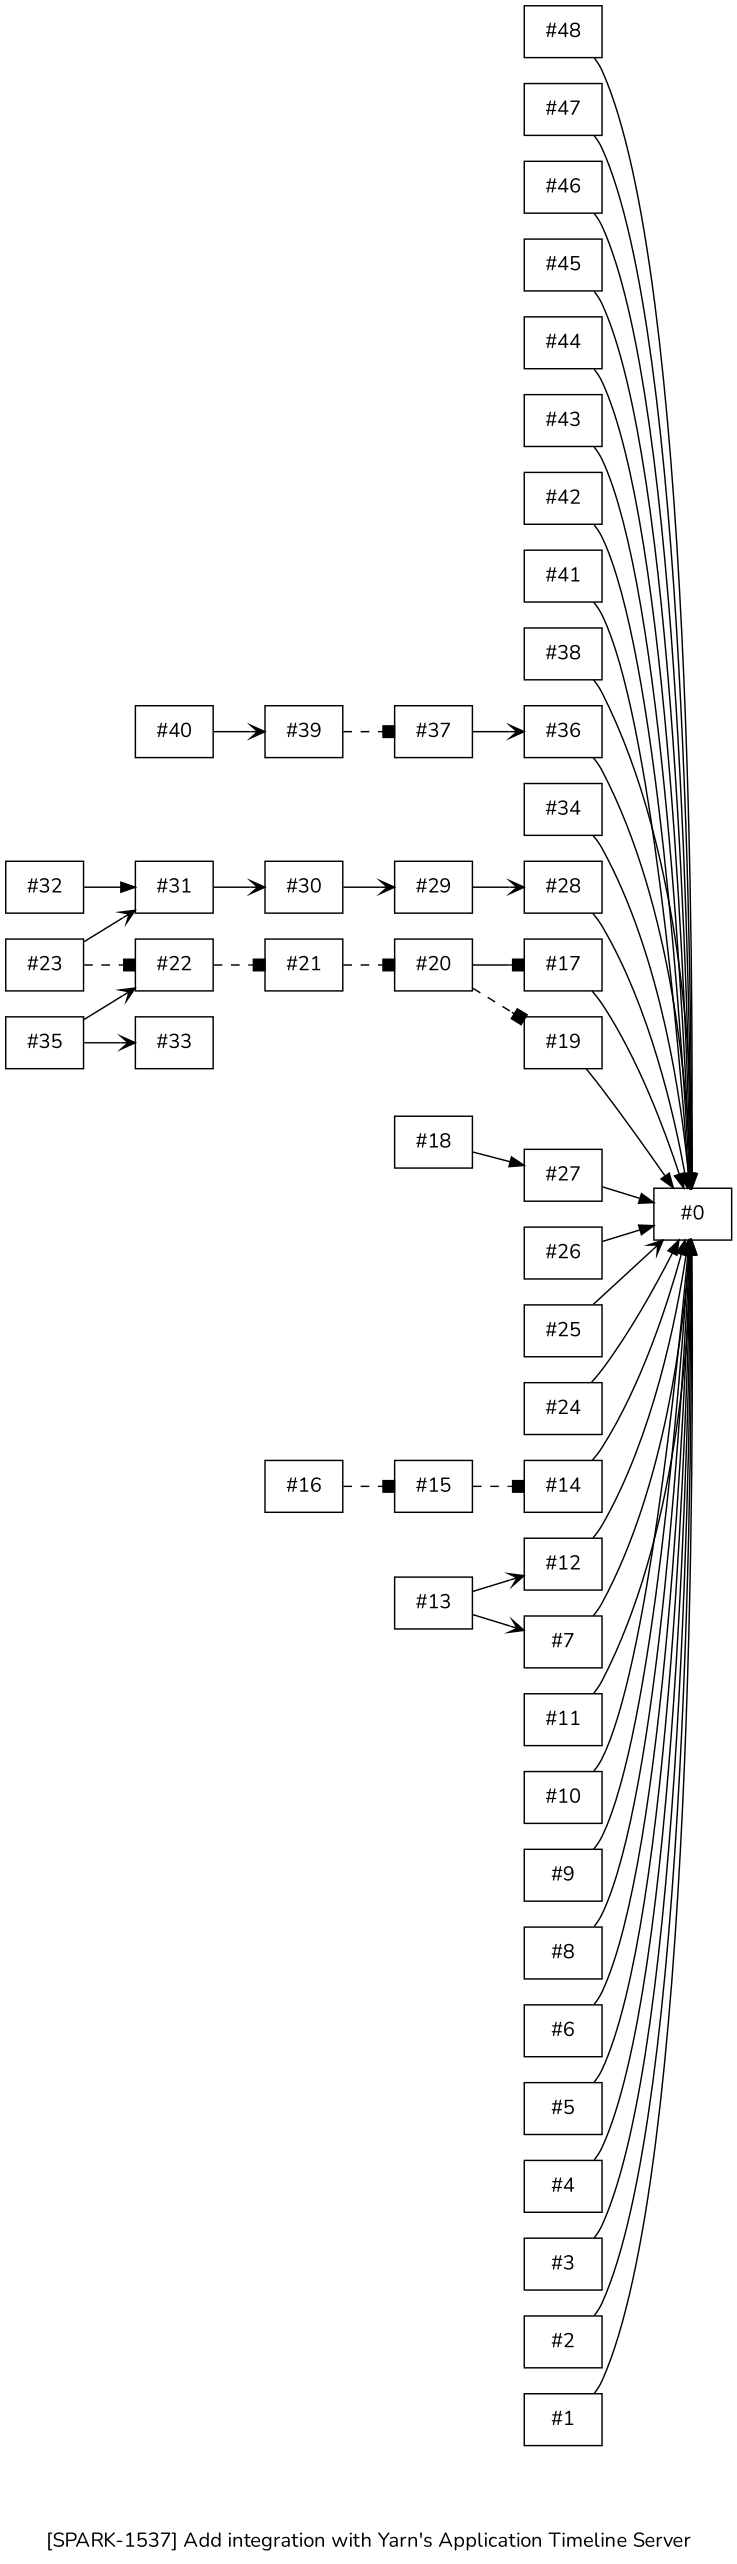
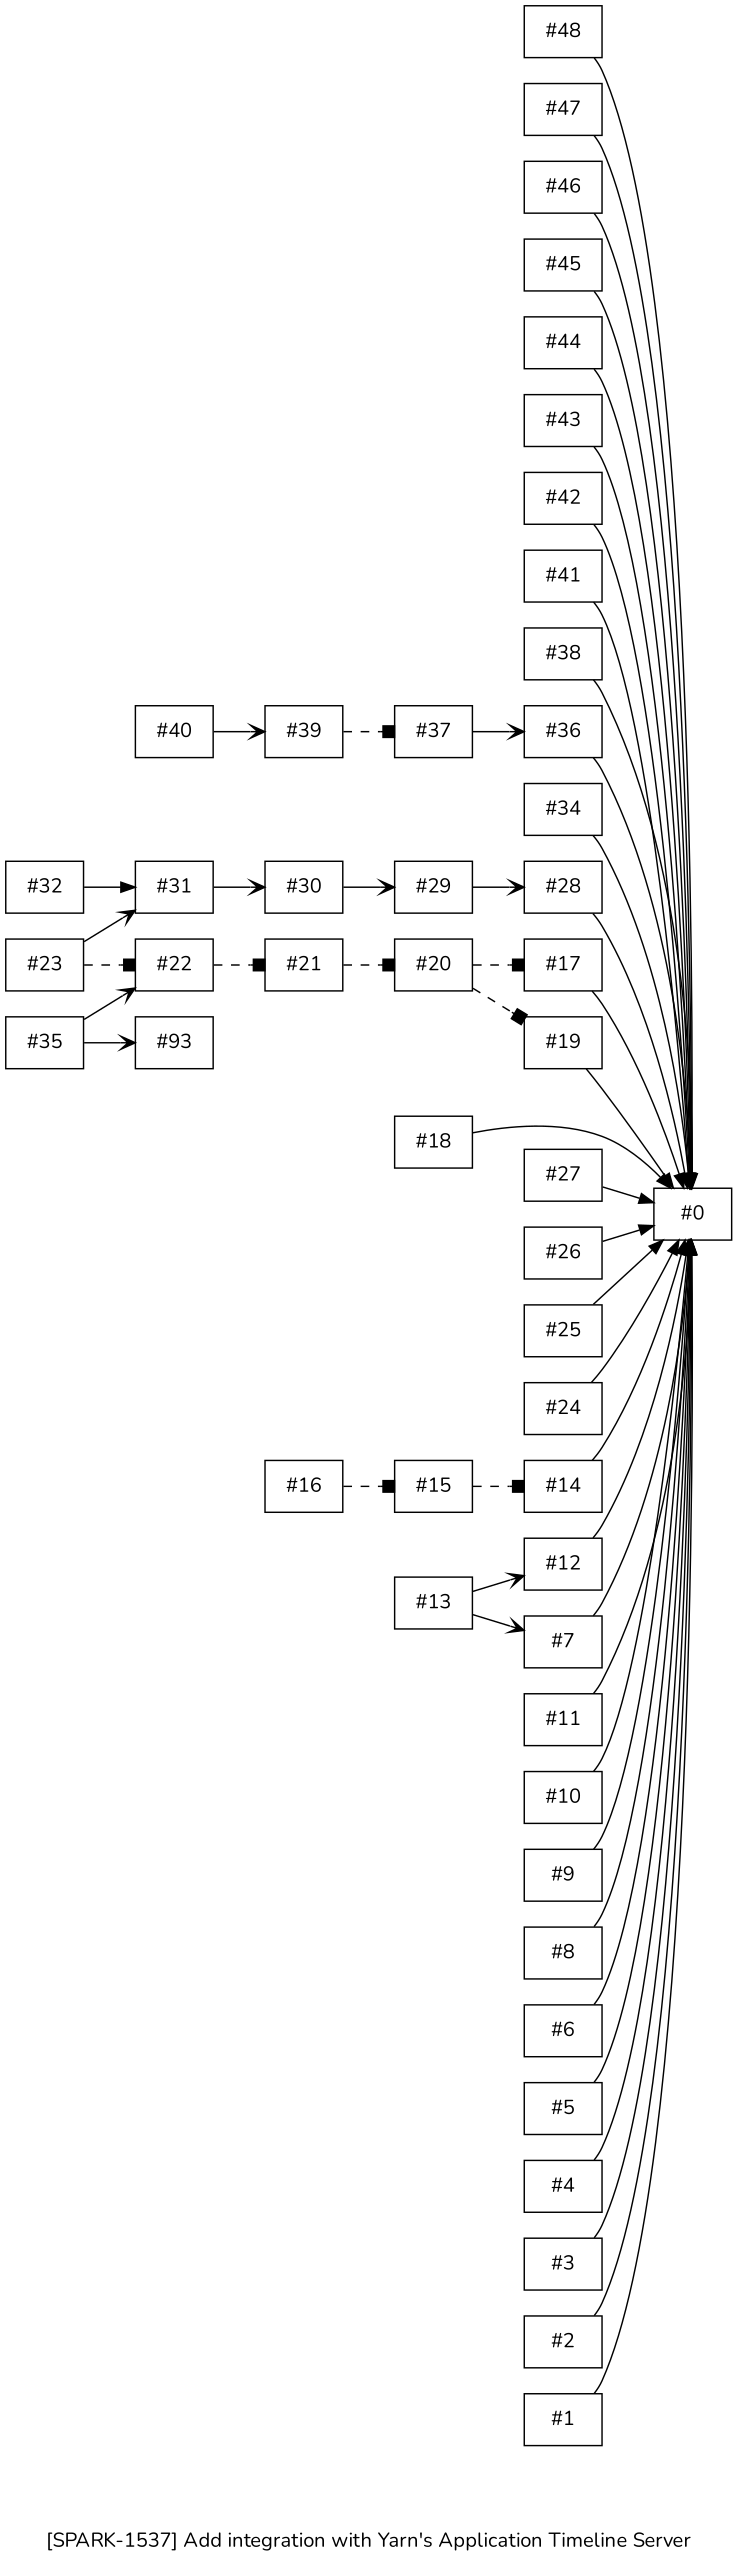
edge "#20" -> "#17": style solid -> dashed
node "#33": label "#33" -> "#93"
edge "#18" -> "#27": now "#18" -> "#0"
edge "#25" -> "#0": arrowhead vee -> normal
